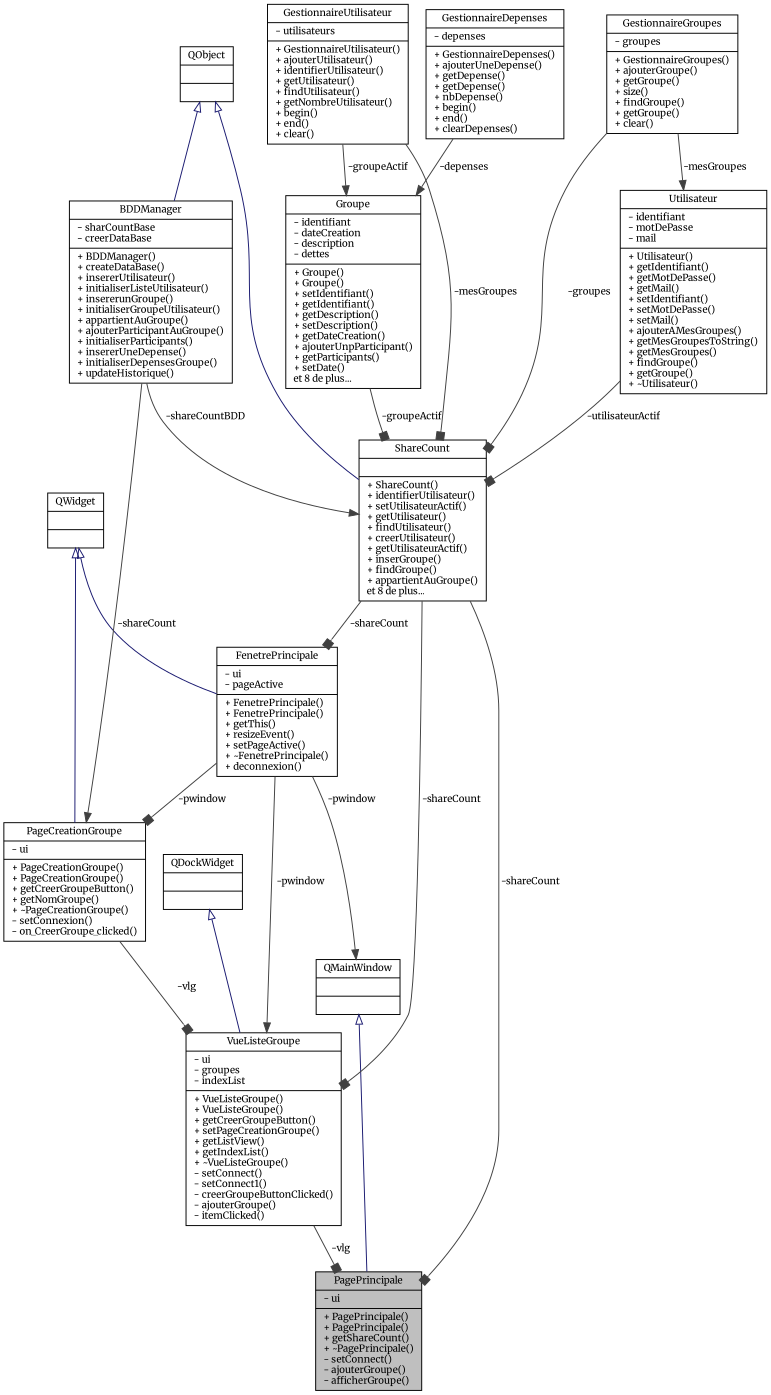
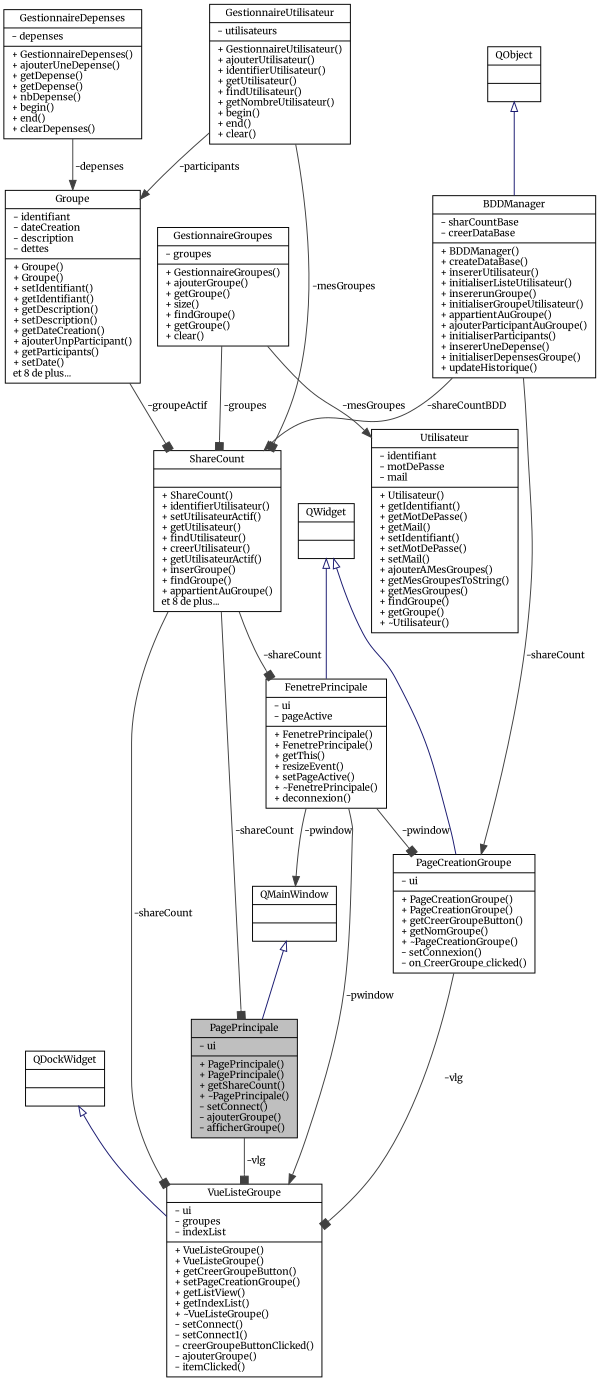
edge "GestionnaireUtilisateur" -> "Groupe": label " -groupeActif" -> " -participants"
edge "ShareCount" -> "QObject": removed
edge "Utilisateur" -> "ShareCount": removed, label "-utilisateurActif"
edge "VueListeGroupe" -> "PagePrincipale": reversed
